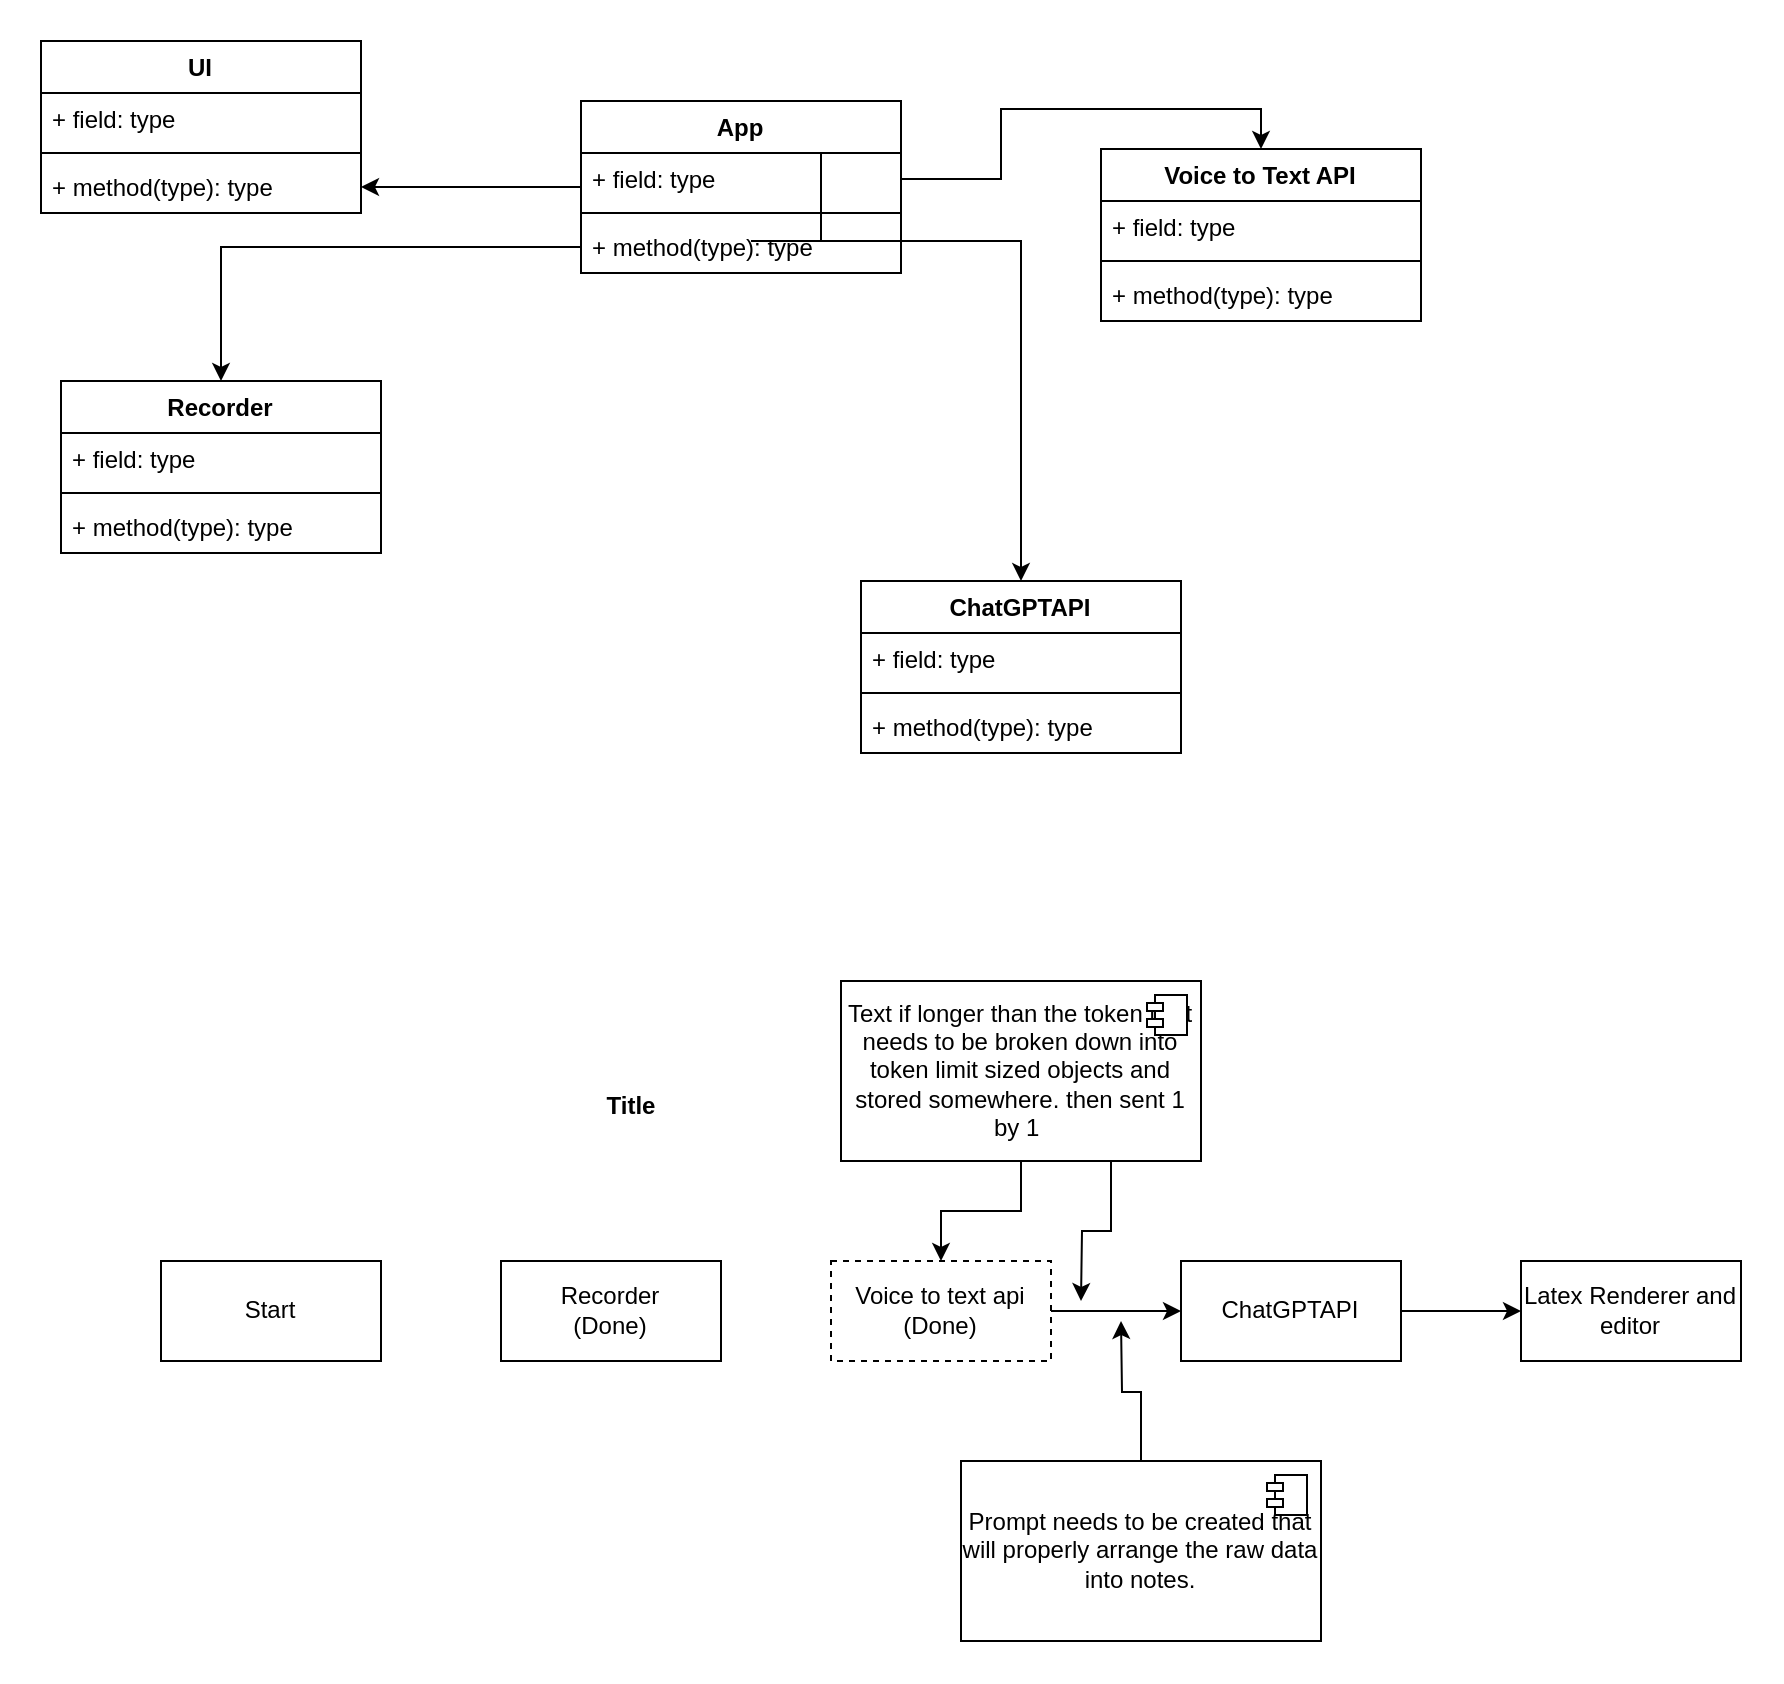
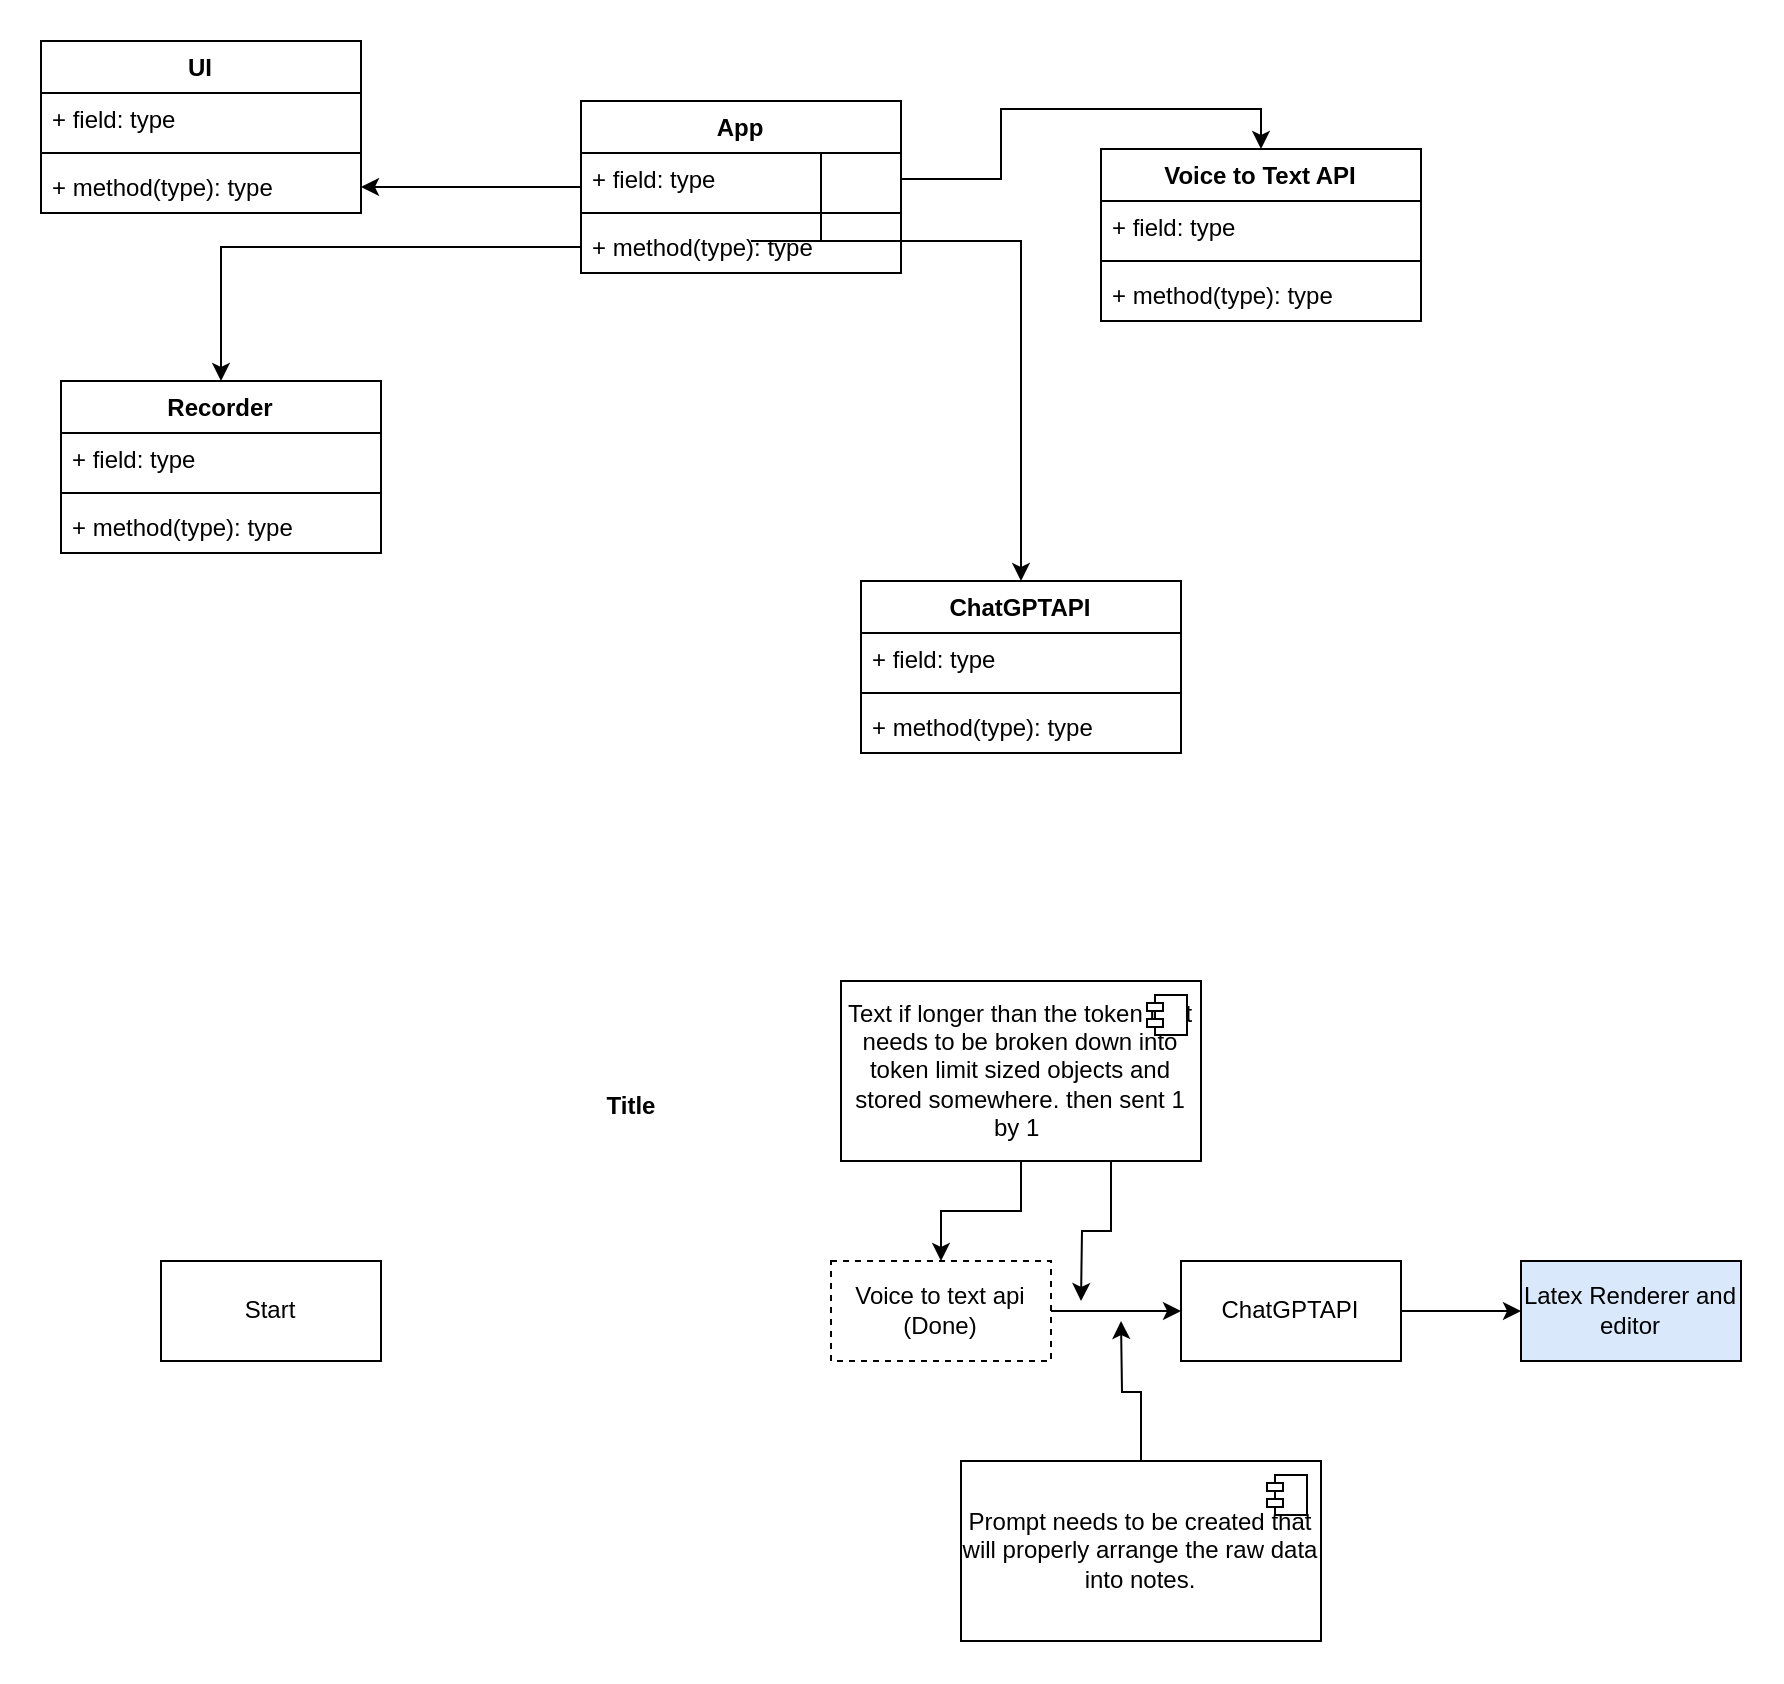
node "Recorder (Done)": removed
node "Latex Renderer and editor": fillcolor #ffffff -> #dae8fc
